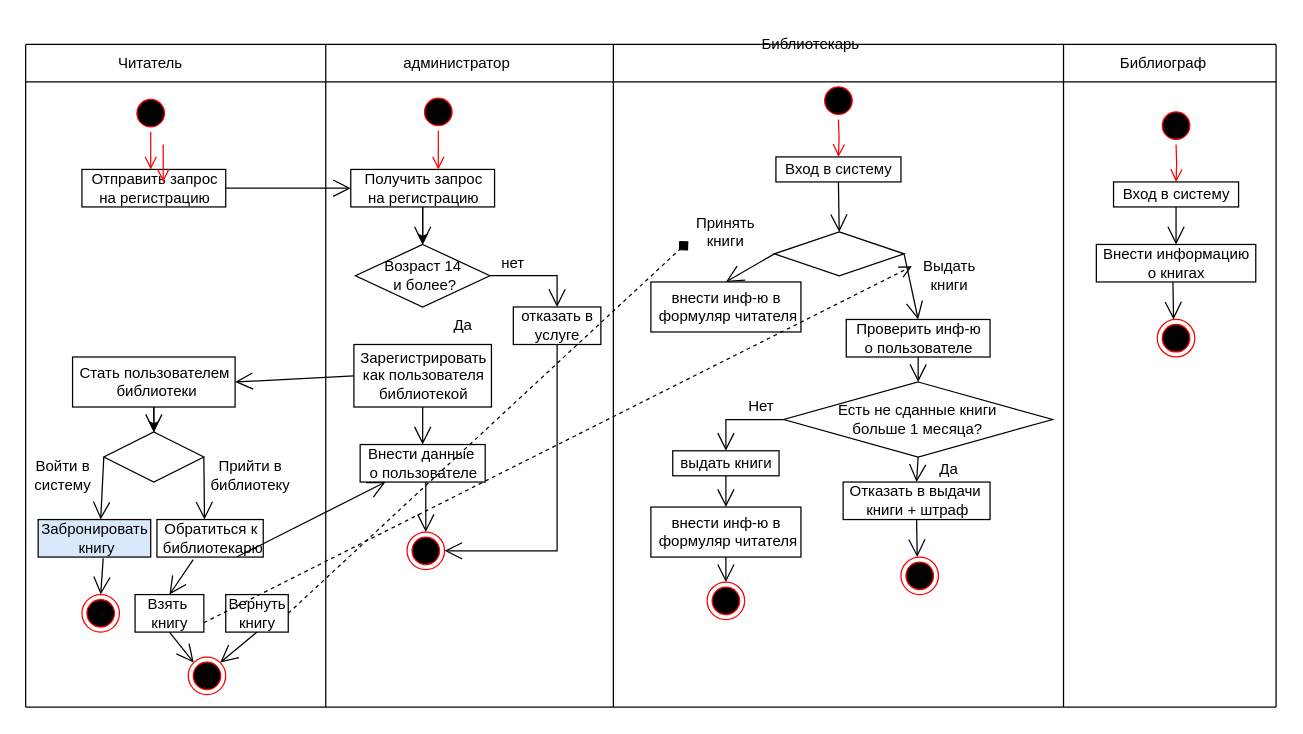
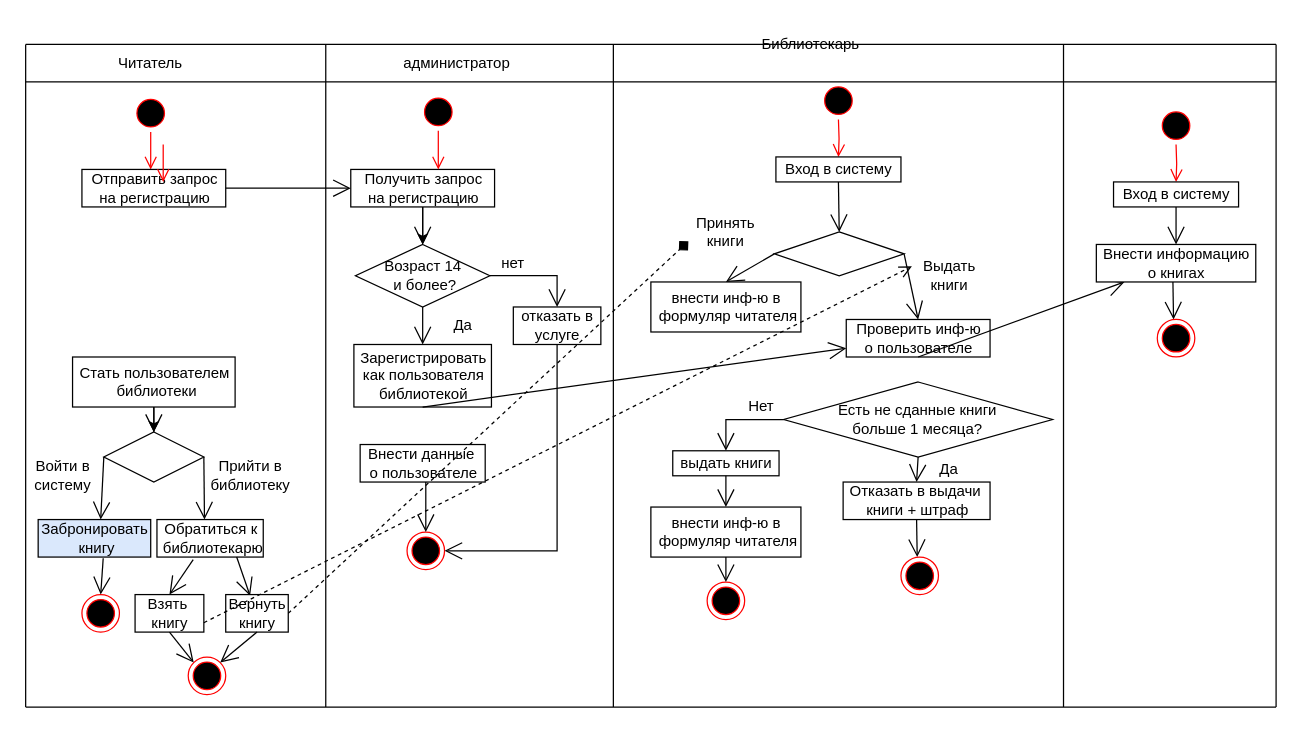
node "Библиограф": removed
edge "Возраст 14 и более?" -> "Зарегистрировать как пользователя библиотекой": added
edge "Проверить инф-ю о пользователе" -> "Есть не сданные книгибольше 1 месяца?": now "Проверить инф-ю о пользователе" -> "Внести информацию о книгах"
edge "Зарегистрировать как пользователя библиотекой" -> "Стать пользователем библиотеки": removed
edge "Зарегистрировать как пользователя библиотекой" -> "Внести данные о пользователе": now "Зарегистрировать как пользователя библиотекой" -> "Проверить инф-ю о пользователе"
edge "Обратиться к библиотекарю" -> "Внести данные о пользователе": now "Обратиться к библиотекарю" -> "Вернуть книгу"
